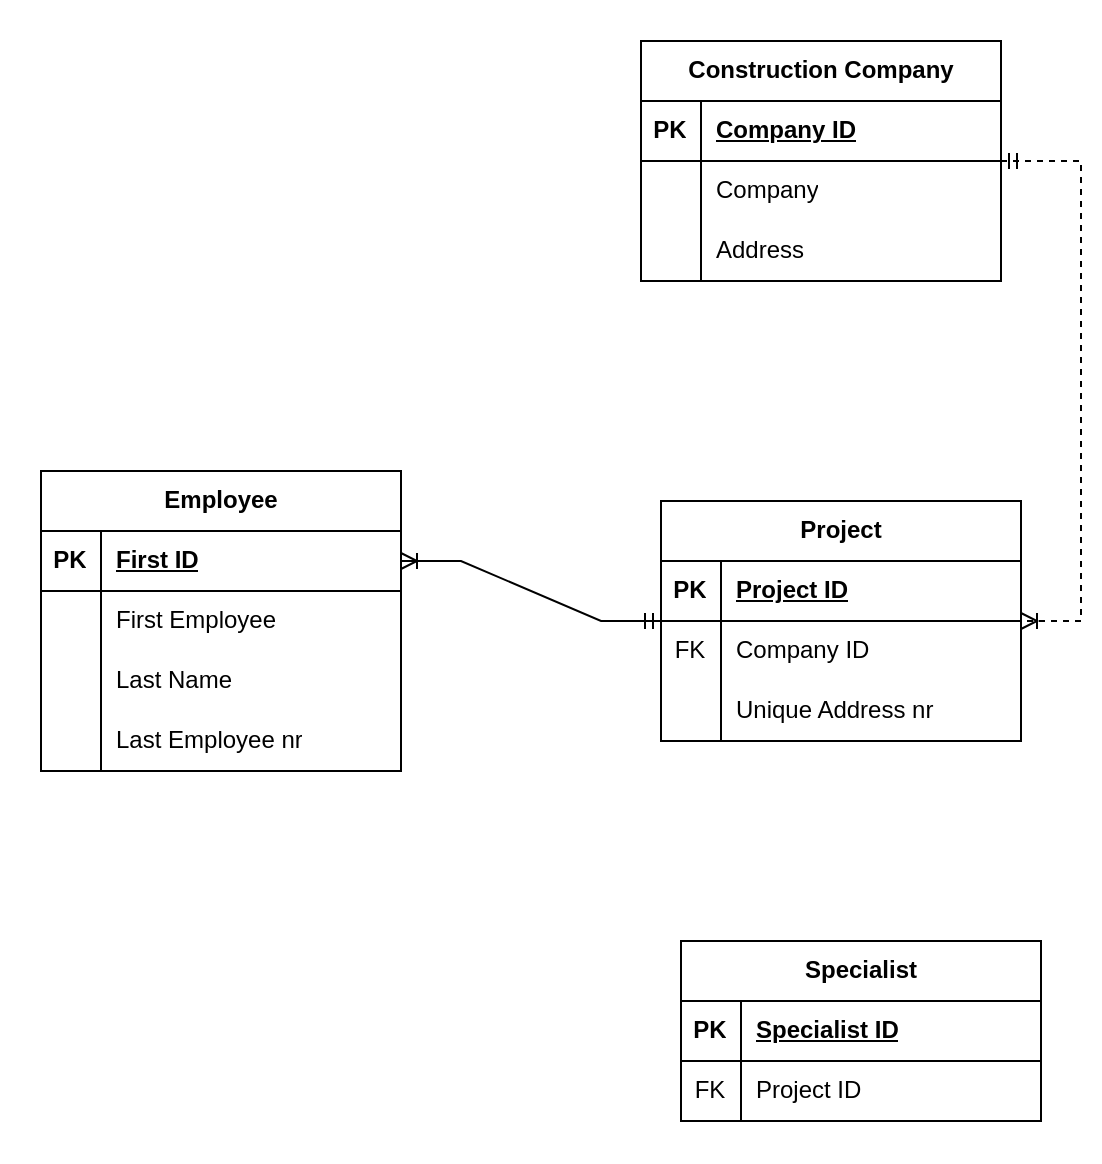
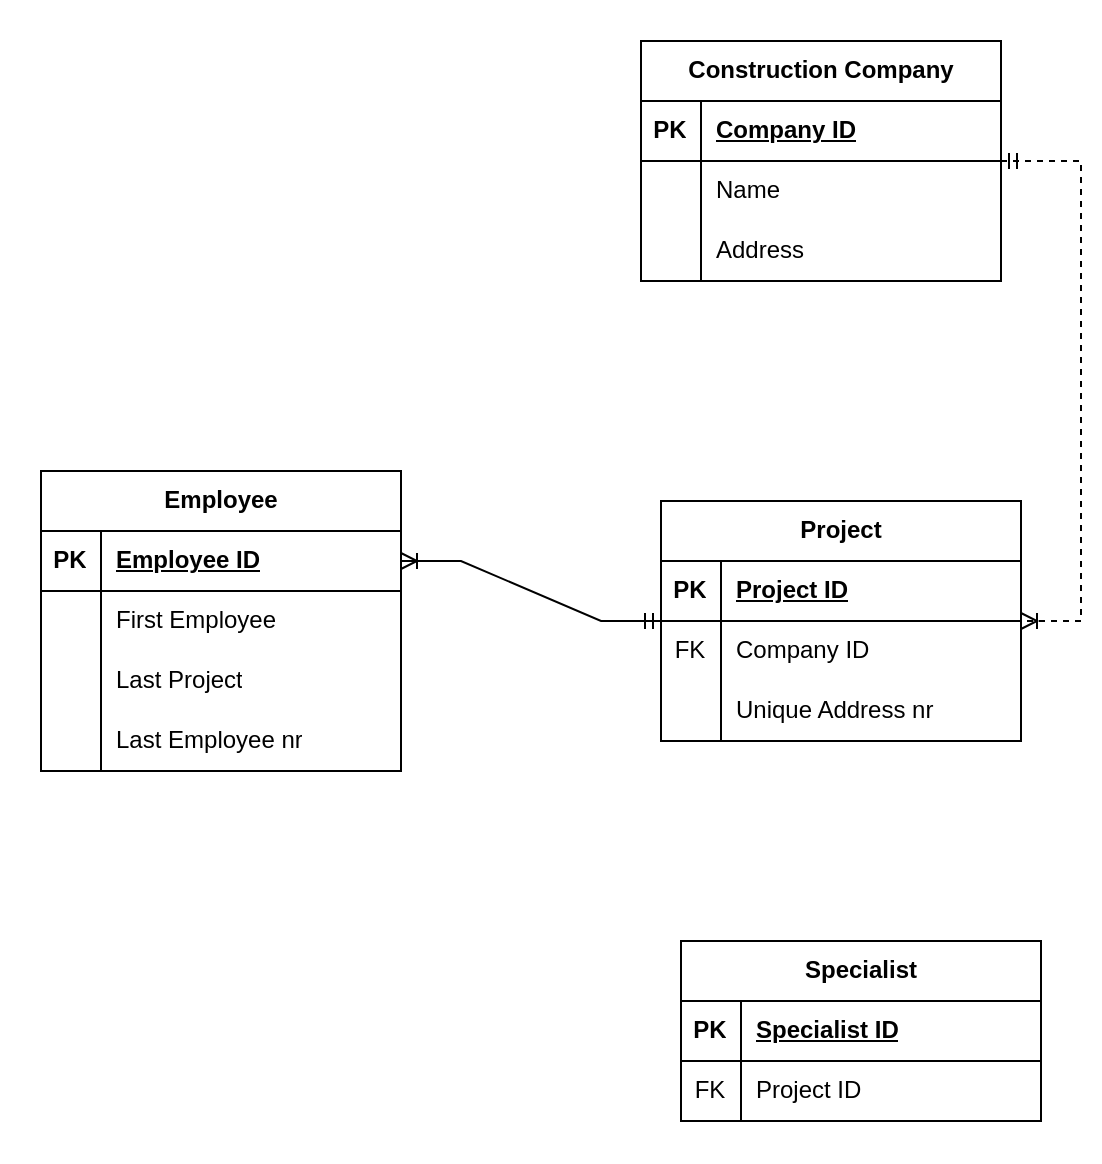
node "Company": label "Company" -> "Name"
node "First ID": label "First ID" -> "Employee ID"
node "Last Name": label "Last Name" -> "Last Project"
